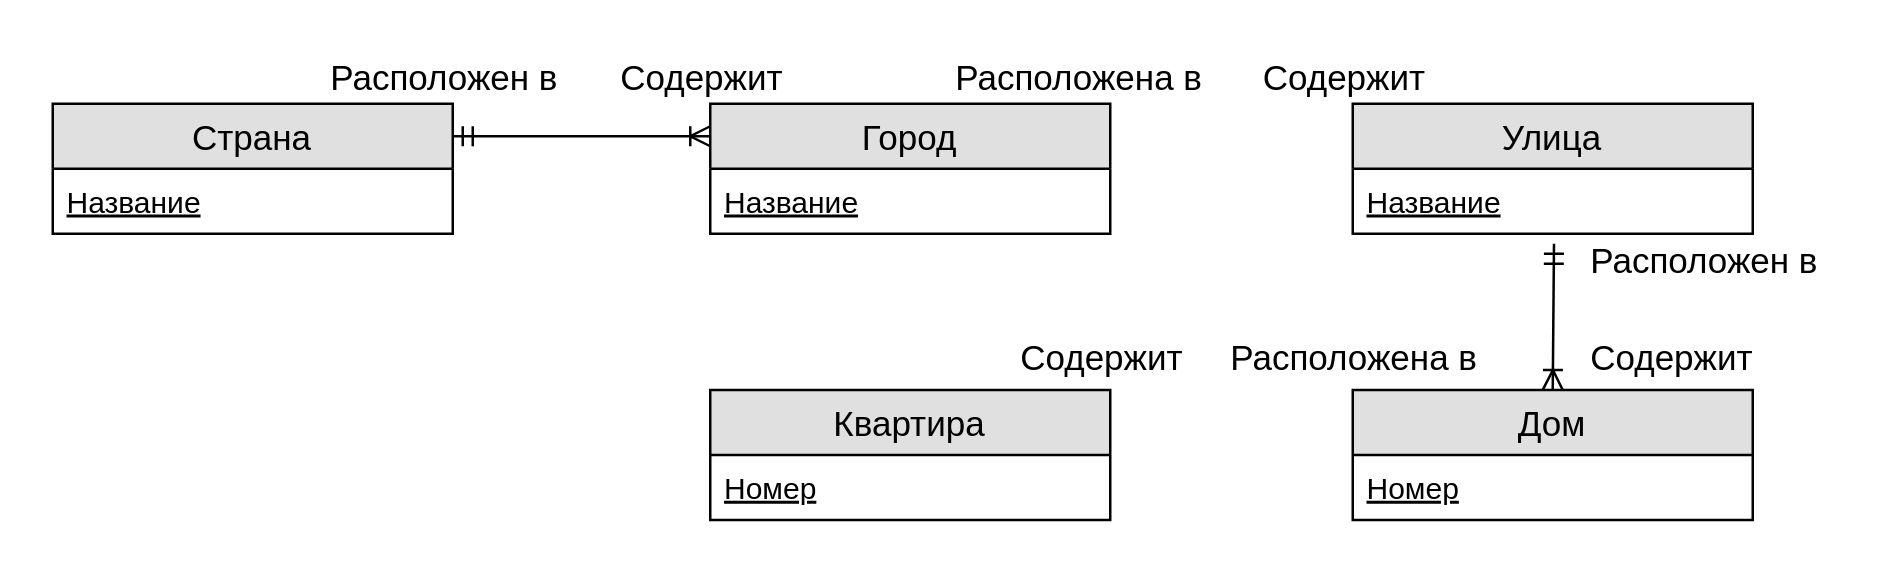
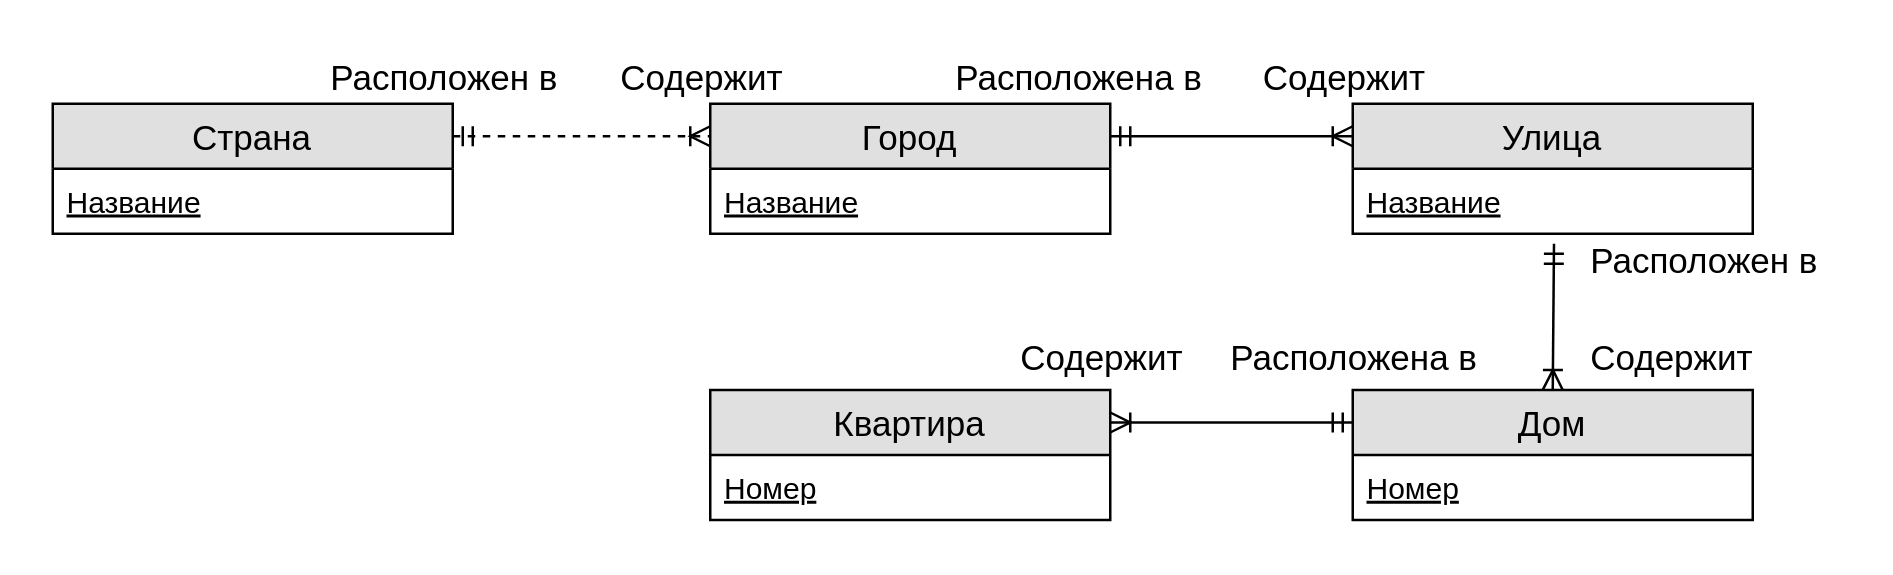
edge "Страна" -- "Город": style solid -> dashed
edge "Город" -- "Улица": added
edge "Квартира" -- "Дом": added
